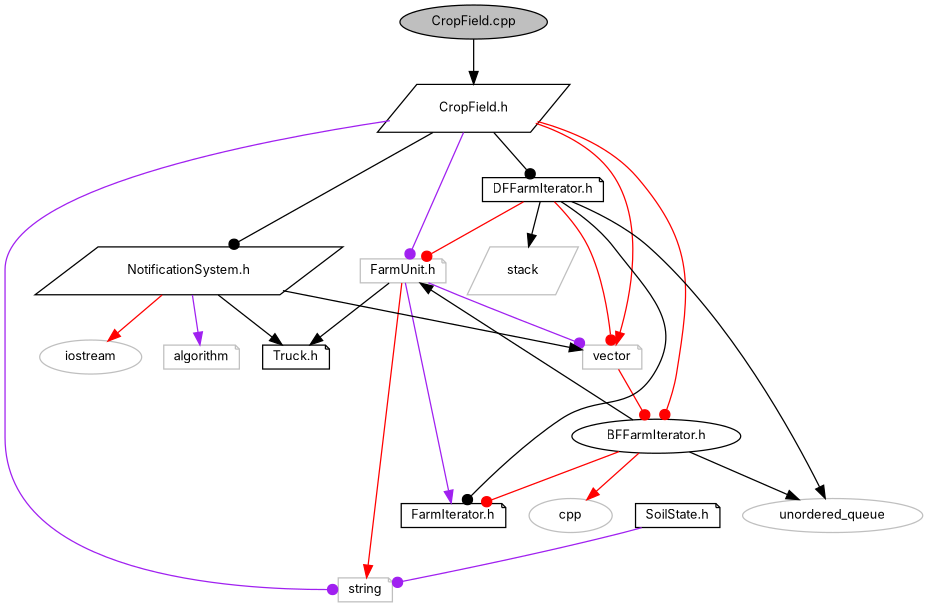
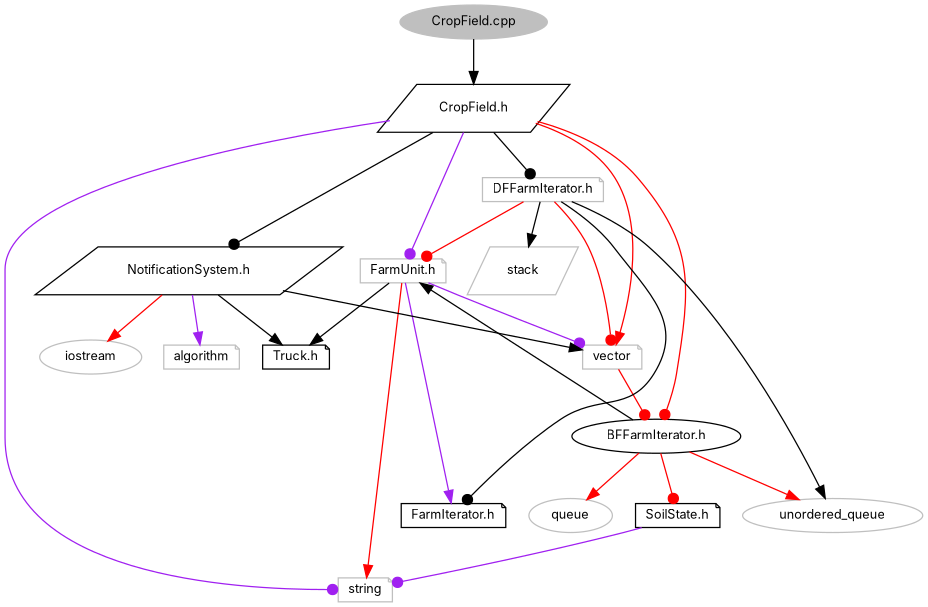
node "CropField.cpp": color black -> grey75
node "DFFarmIterator.h": color black -> grey75
edge "BFFarmIterator.h" -> "unordered_queue": color black -> red
edge "BFFarmIterator.h" -> "FarmIterator.h": now "BFFarmIterator.h" -> "SoilState.h"
node "cpp": label "cpp" -> "queue"
